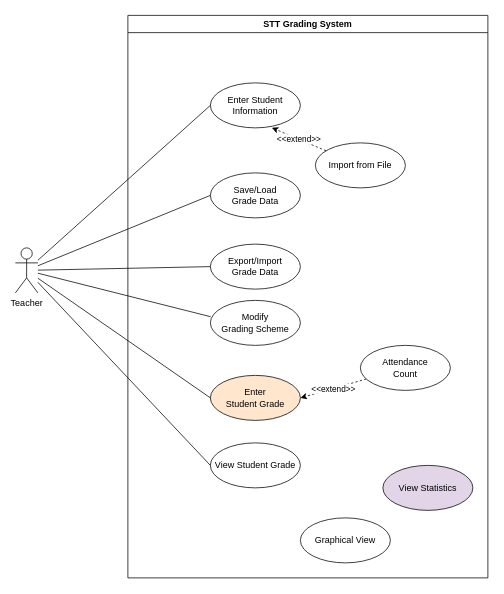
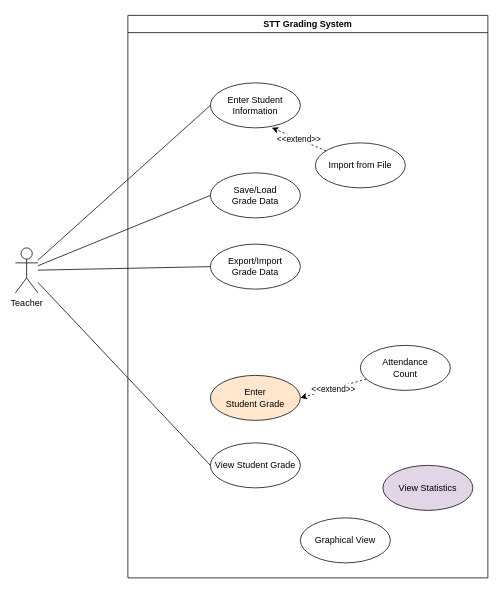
edge "Teacher" -- "Modify Grading Scheme": removed
node "Modify Grading Scheme": removed
edge "Teacher" -- "Enter Student Grade": removed
